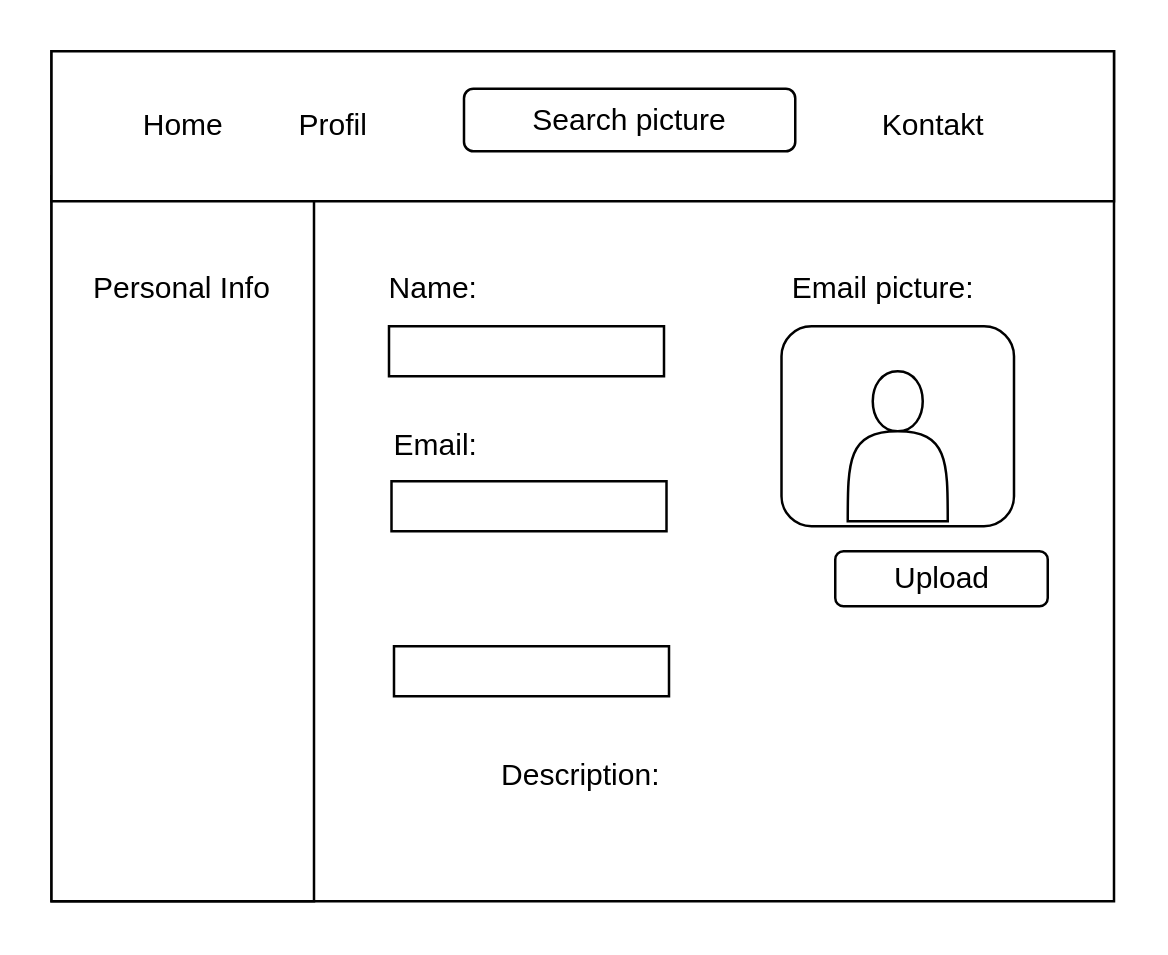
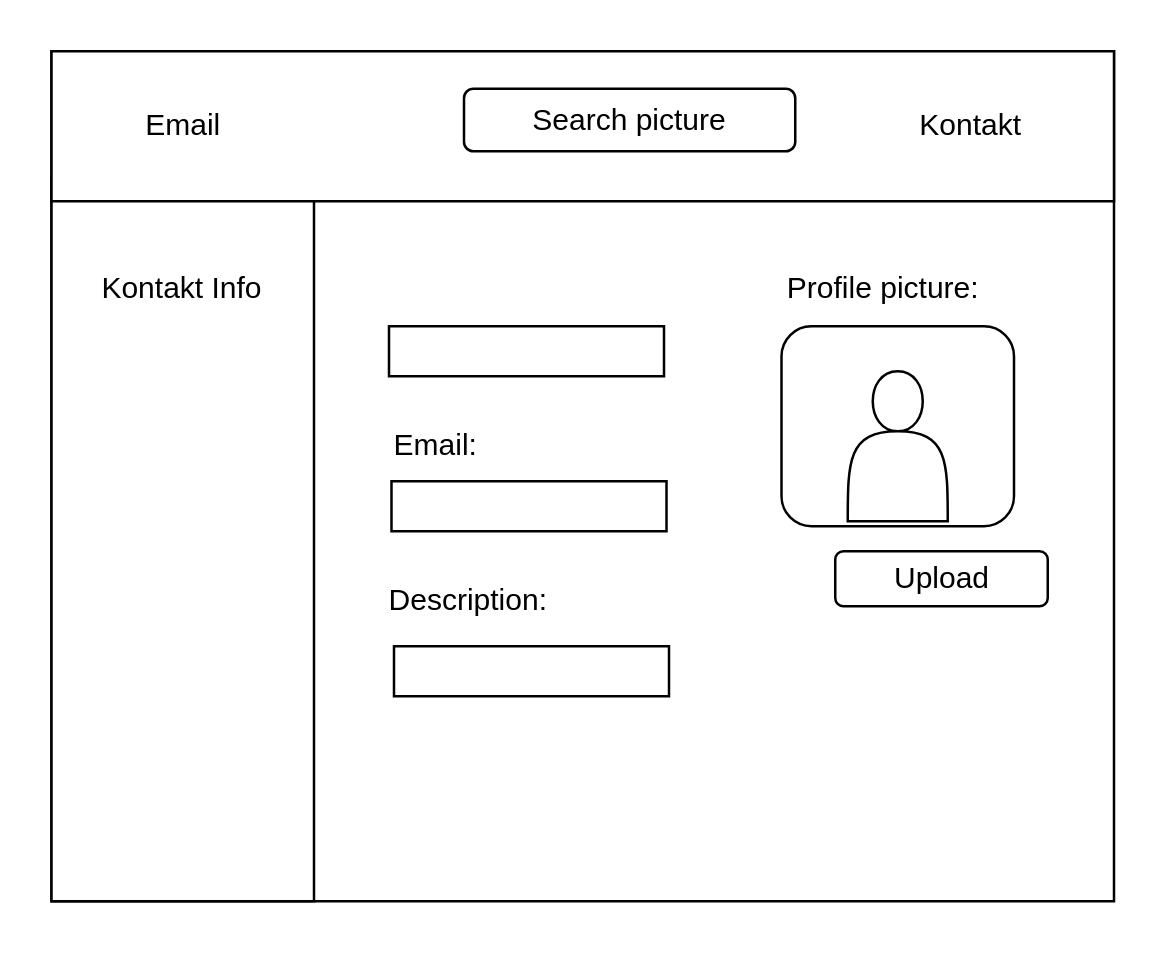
node "Home": label "Home" -> "Email"
node "Profil": removed
node "Kontakt": moved (933, 126) -> (970, 126)
node "Personal Info": label "Personal Info" -> "Kontakt Info"
node "Name:": removed
node "Email picture:": label "Email picture:" -> "Profile picture:"
node "Description:": moved (581, 776) -> (469, 601)
